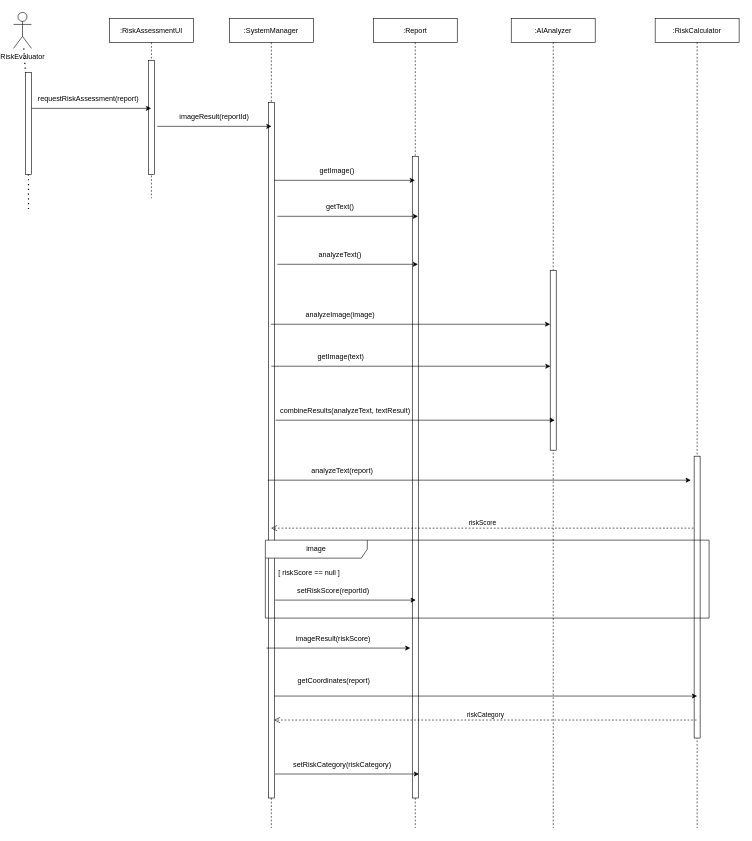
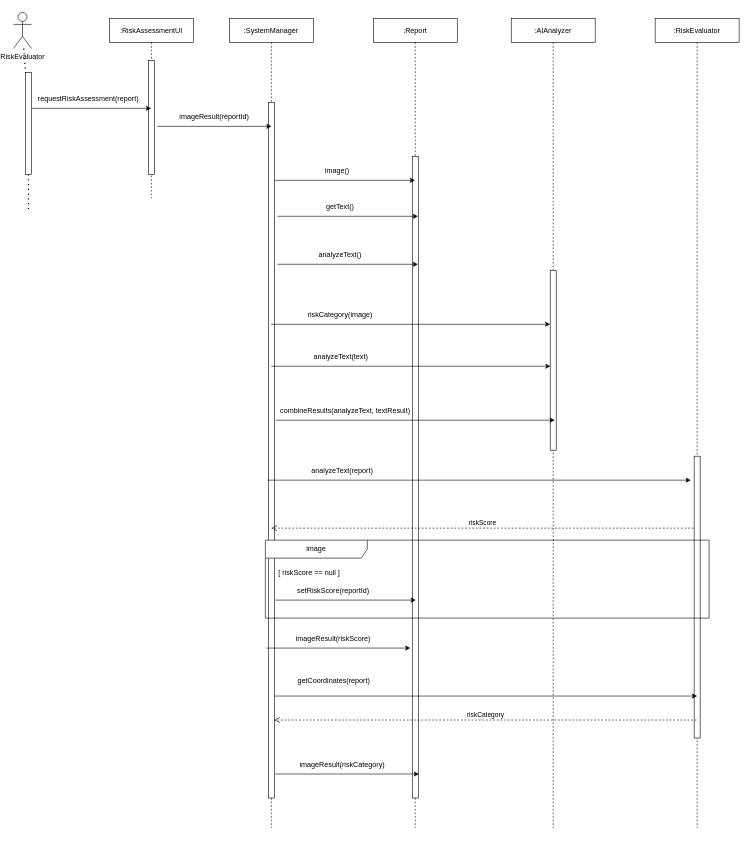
node ":RiskCalculator": label ":RiskCalculator" -> ":RiskEvaluator"
node "getImage()": label "getImage()" -> "image()"
node "analyzeImage(image)": label "analyzeImage(image)" -> "riskCategory(image)"
node "getImage(text)": label "getImage(text)" -> "analyzeText(text)"
node "setRiskCategory(riskCategory)": label "setRiskCategory(riskCategory)" -> "imageResult(riskCategory)"
